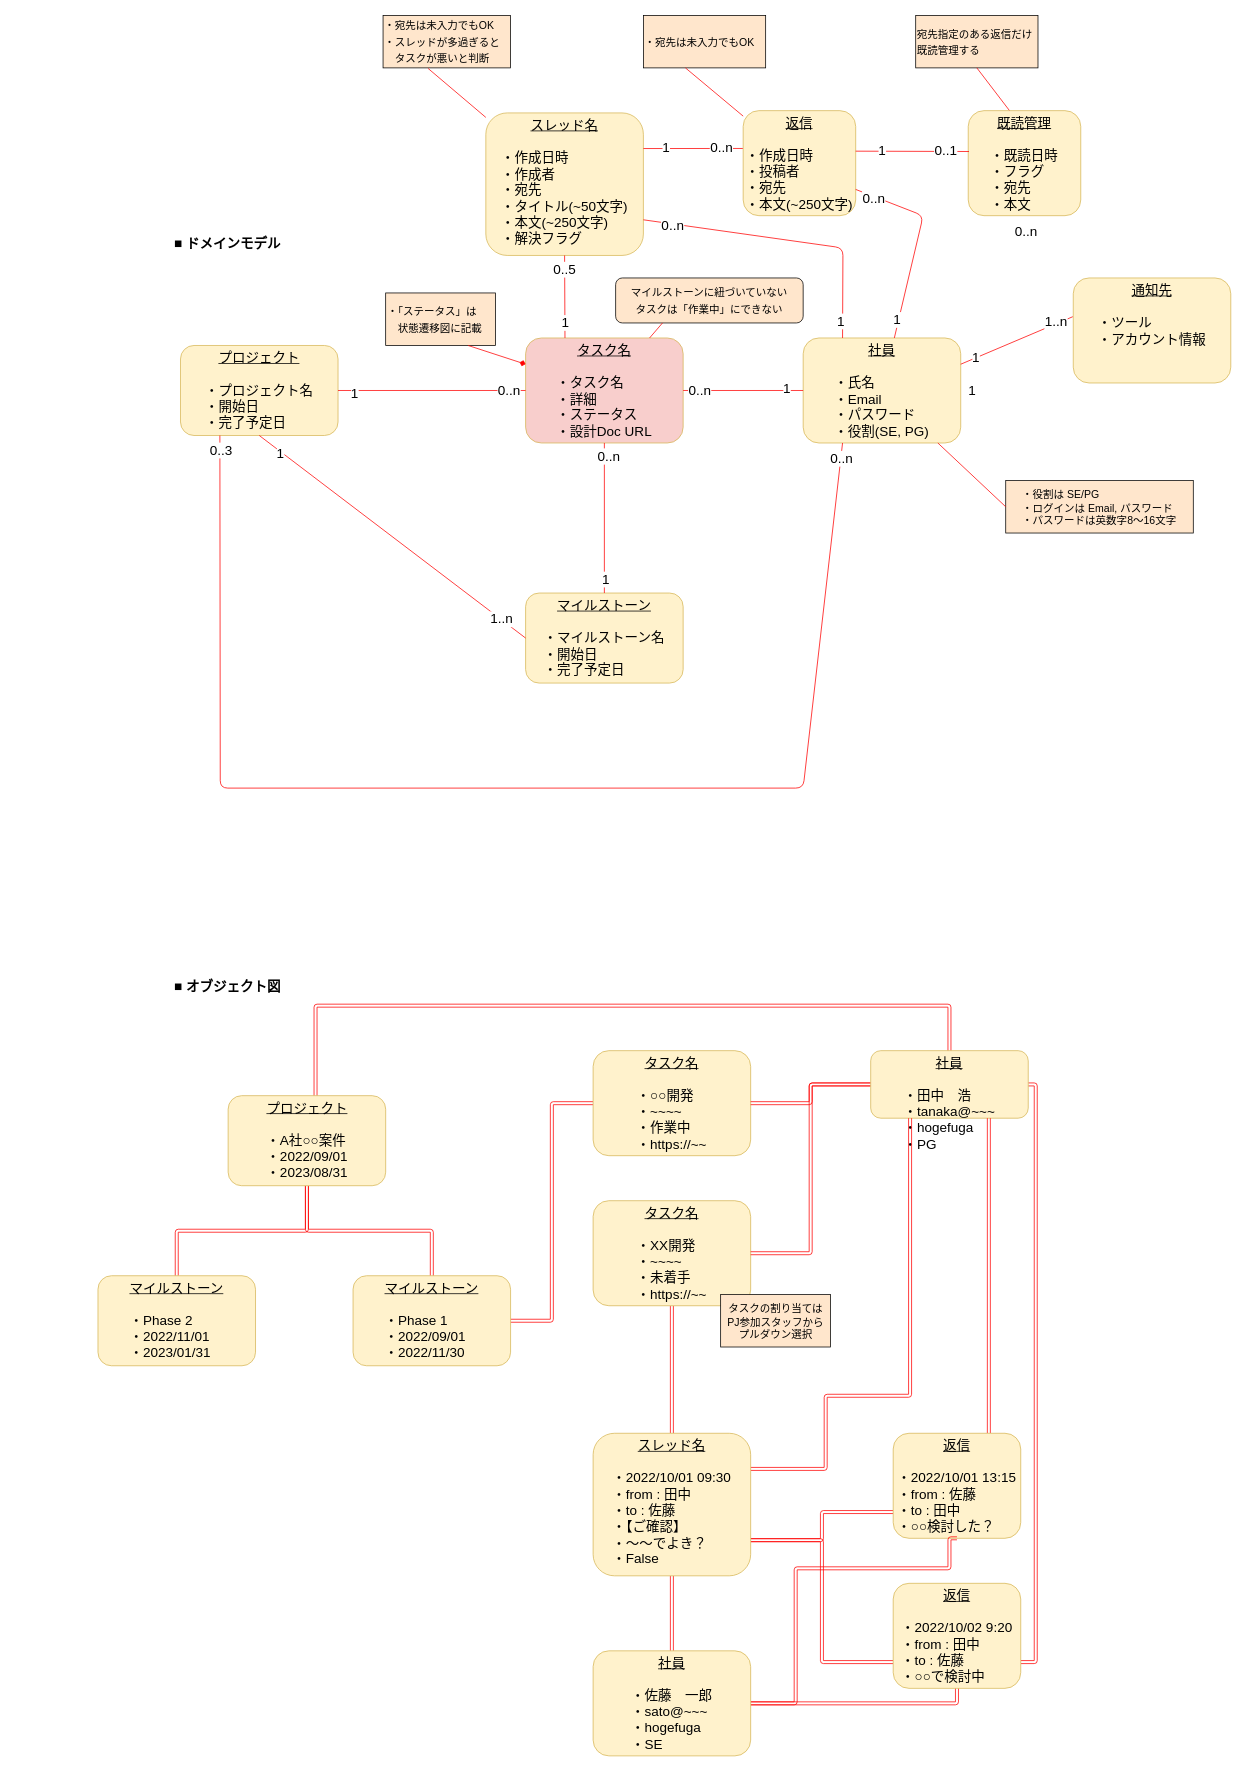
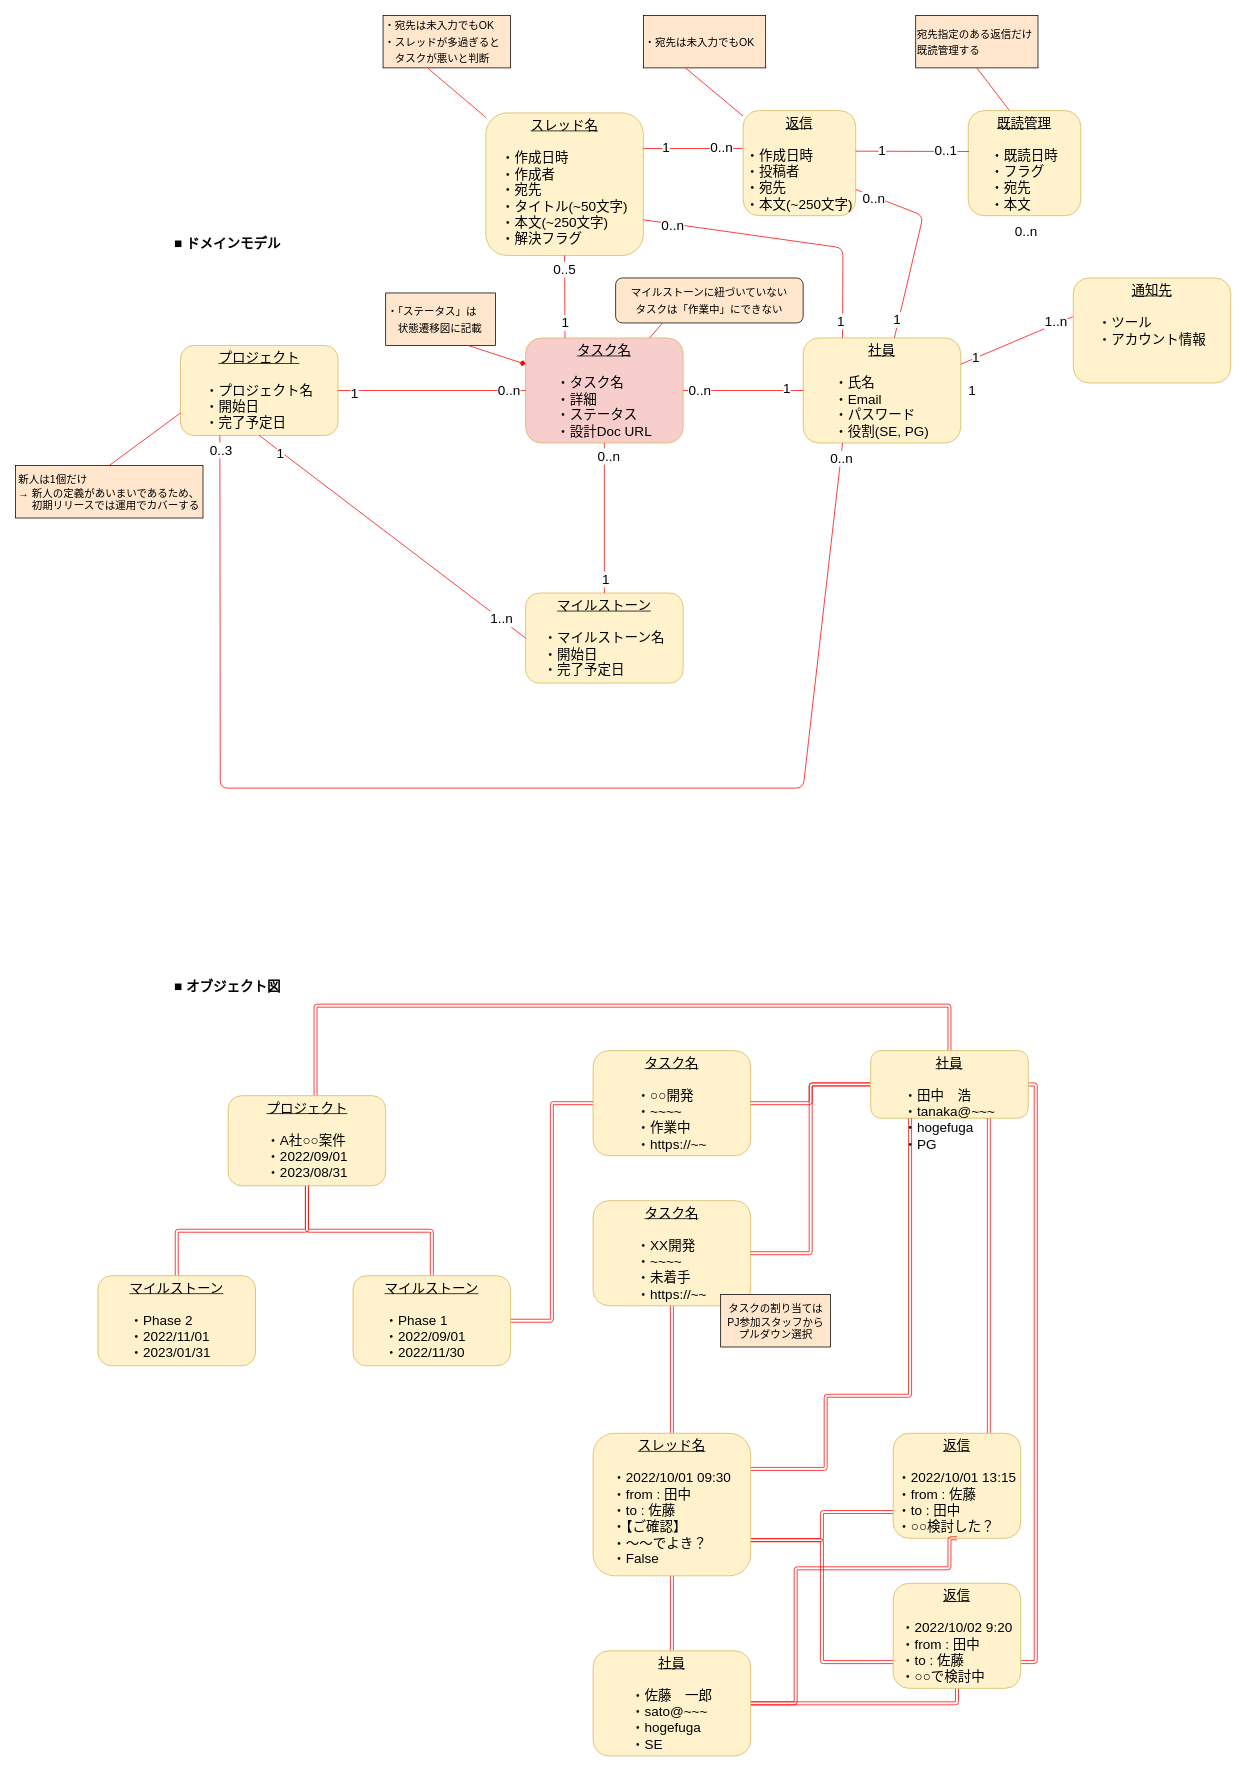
edge "プロジェクト ・プロジェクト名 ・開始日 ・完了予定日" -- "新人は1個だけ → 新人の定義があいまいであるため、 初期リリースでは運用でカバーする": added
edge "社員 ・氏名 ・Email ・パスワード ・役割(SE, PG)" -- "・役割は SE/PG ・ログインは Email, パスワード ・パスワードは英数字8～16文字": removed
node "新人は1個だけ → 新人の定義があいまいであるため、 初期リリースでは運用でカバーする": added
node "・役割は SE/PG ・ログインは Email, パスワード ・パスワードは英数字8～16文字": removed
